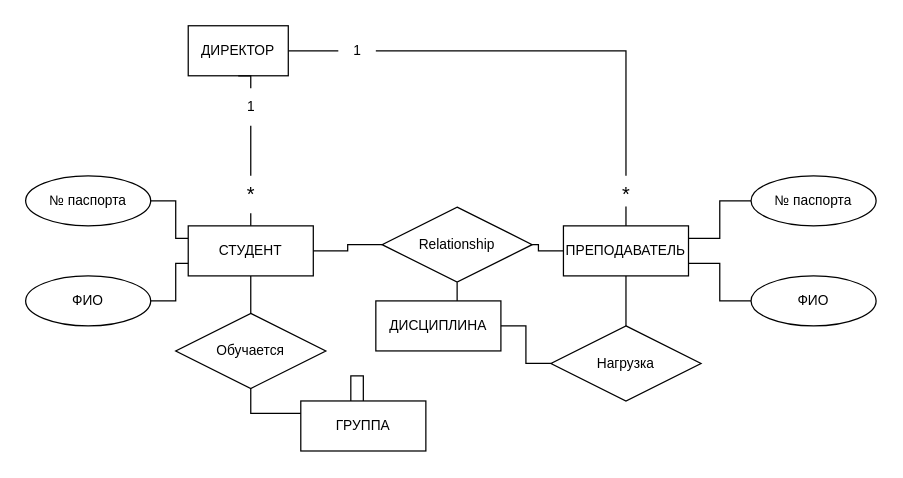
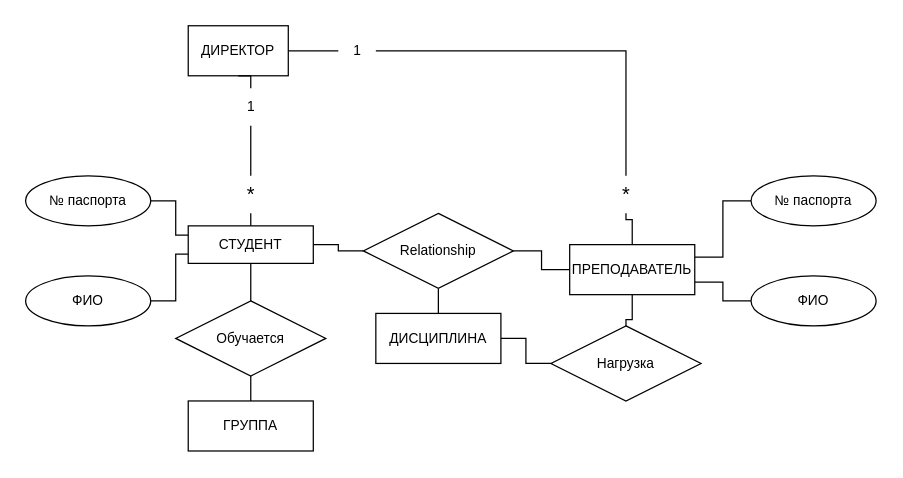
node "Relationship": moved (457, 244) -> (438, 251)
node "СТУДЕНТ": size 125x50 -> 125x38
node "ПРЕПОДАВАТЕЛЬ": moved (626, 251) -> (632, 269)
node "ДИСЦИПЛИНА": moved (438, 326) -> (438, 338)
node "Обучается": moved (251, 351) -> (251, 338)
node "ГРУППА": moved (363, 426) -> (251, 426)
